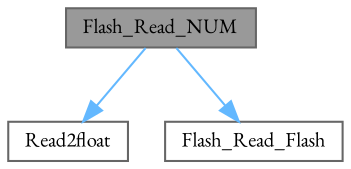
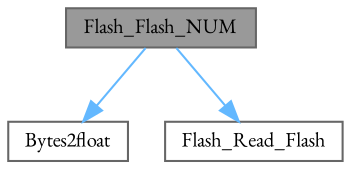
node "Flash_Read_NUM": label "Flash_Read_NUM" -> "Flash_Flash_NUM"
node "Read2float": label "Read2float" -> "Bytes2float"
